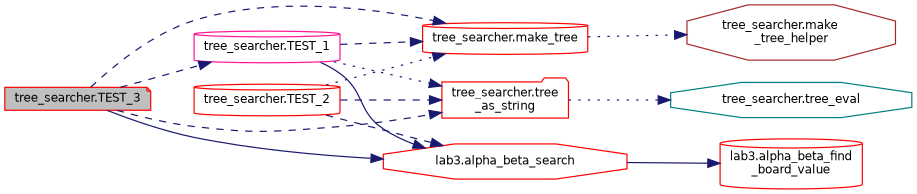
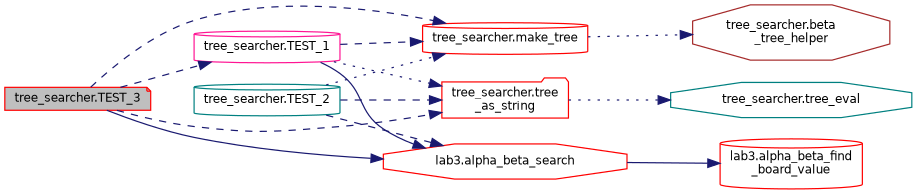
node "tree_searcher.make _tree_helper": label "tree_searcher.make _tree_helper" -> "tree_searcher.beta _tree_helper"
node "tree_searcher.TEST_2": color red -> teal
